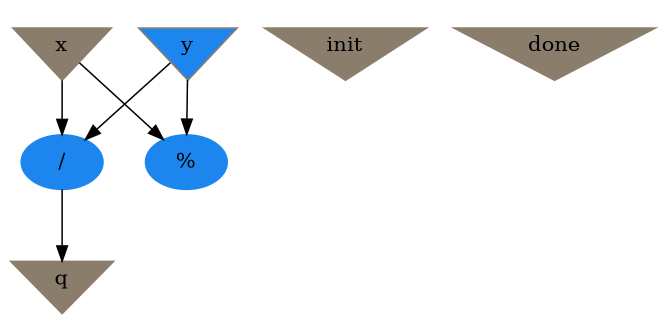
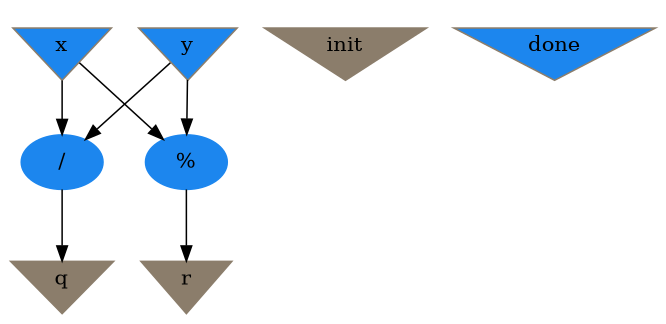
node "x": fillcolor bisque4 -> dodgerblue2
node "done": fillcolor bisque4 -> dodgerblue2
node "r": added
